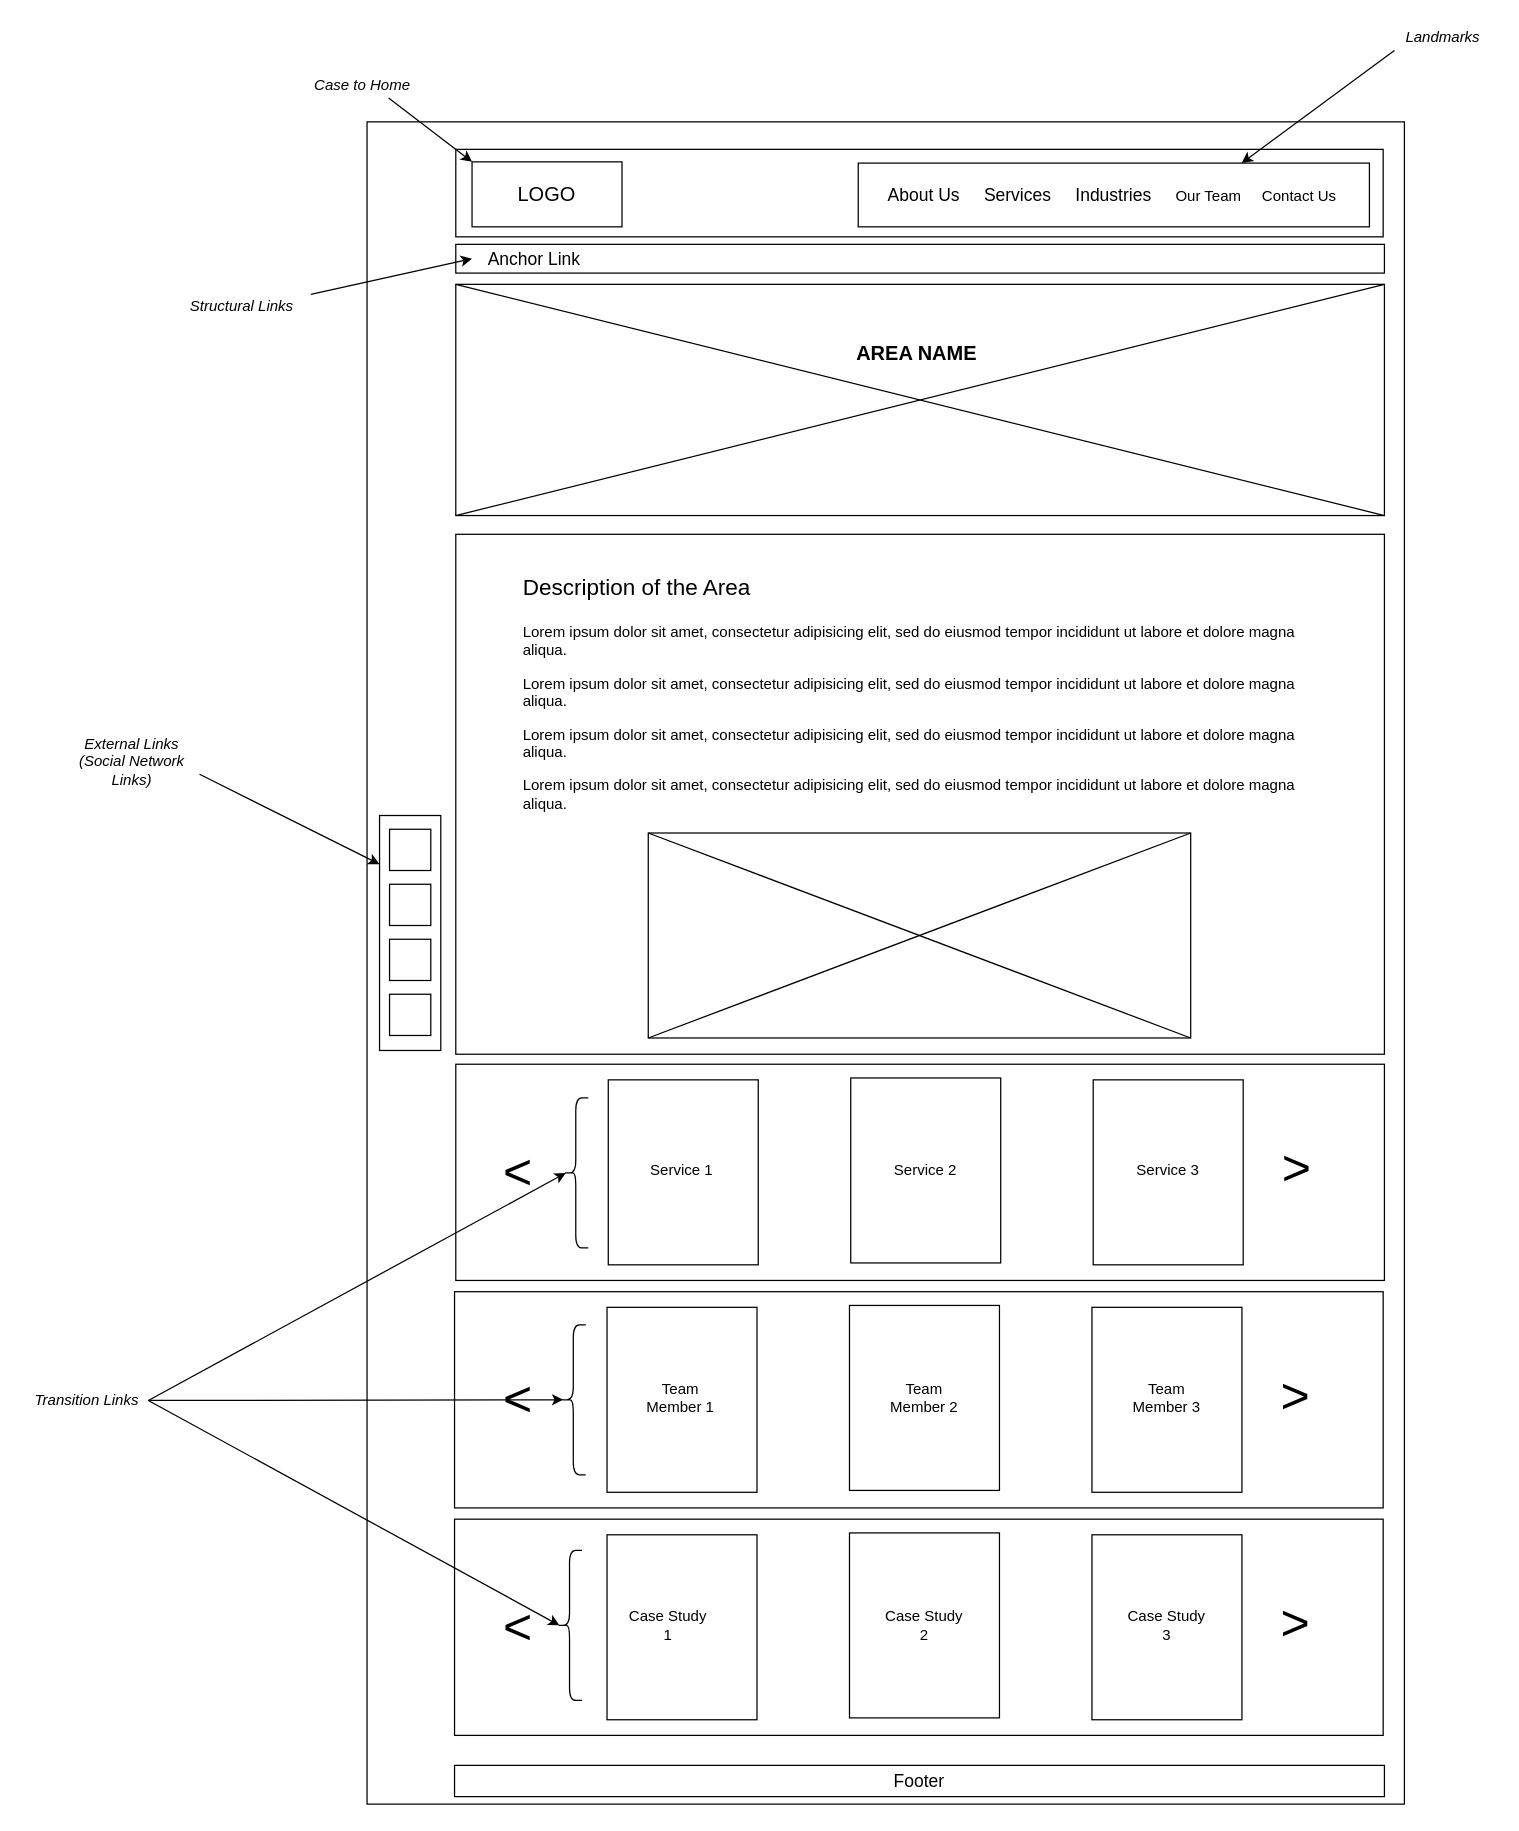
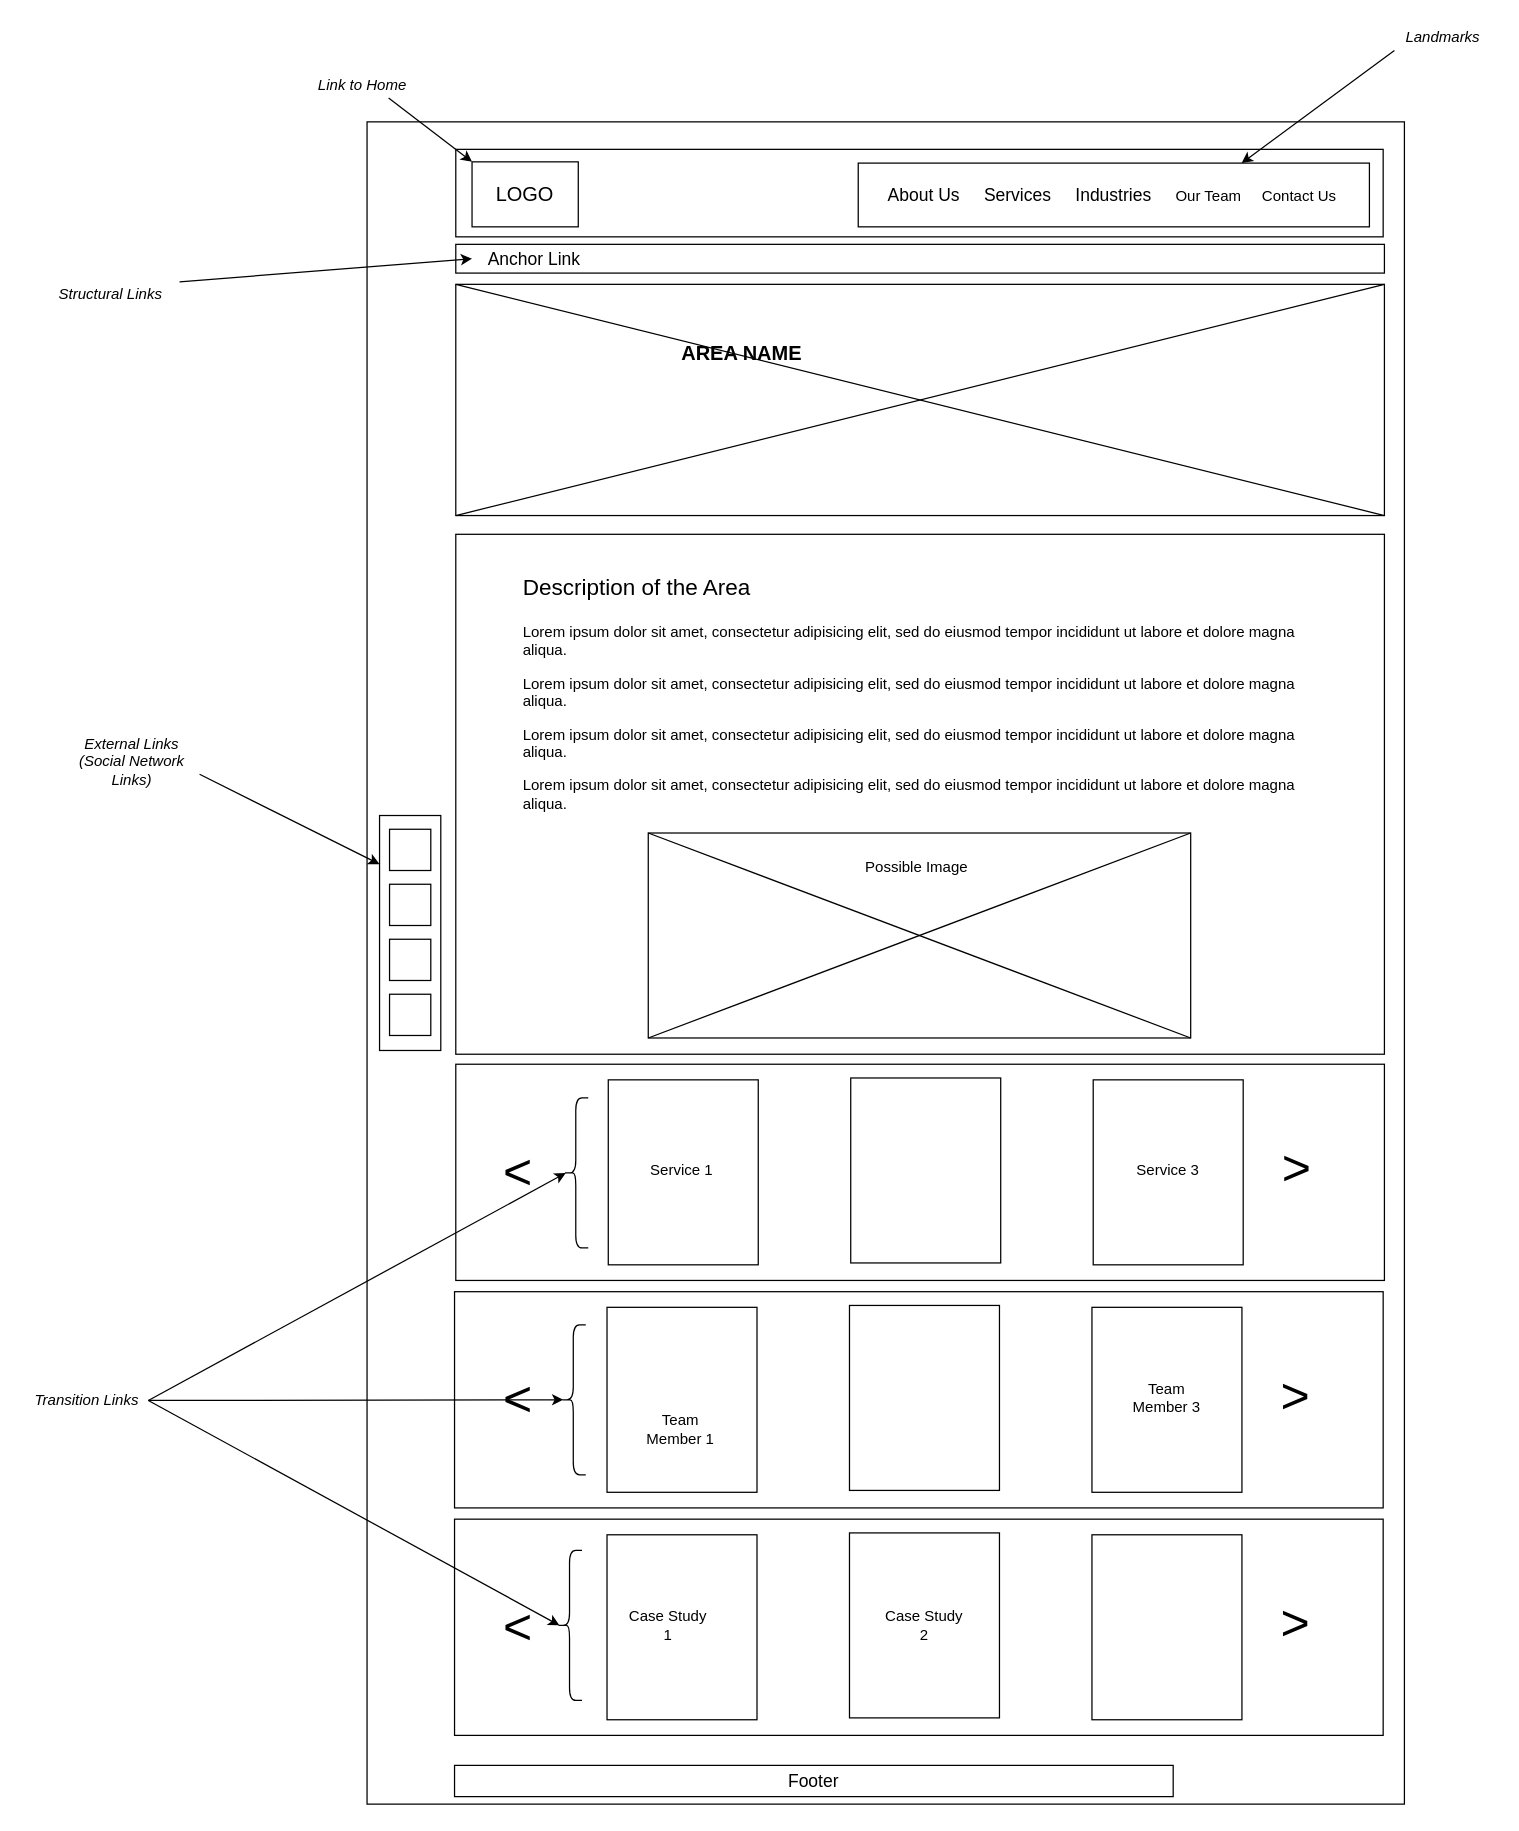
node "Case to Home": label "Case to Home" -> "Link to Home"
node "LOGO": size 150x65 -> 106x65
node "Structural Links": moved (242, 307) -> (111, 294)
node "AREA NAME": moved (917, 353) -> (742, 353)
node "Possible Image": added
node "Service 2": removed
node "Team Member 1": moved (681, 1398) -> (681, 1429)
node "Team Member 2": removed
node "Case Study 3": removed
node "Footer": size 930x31 -> 719x31
